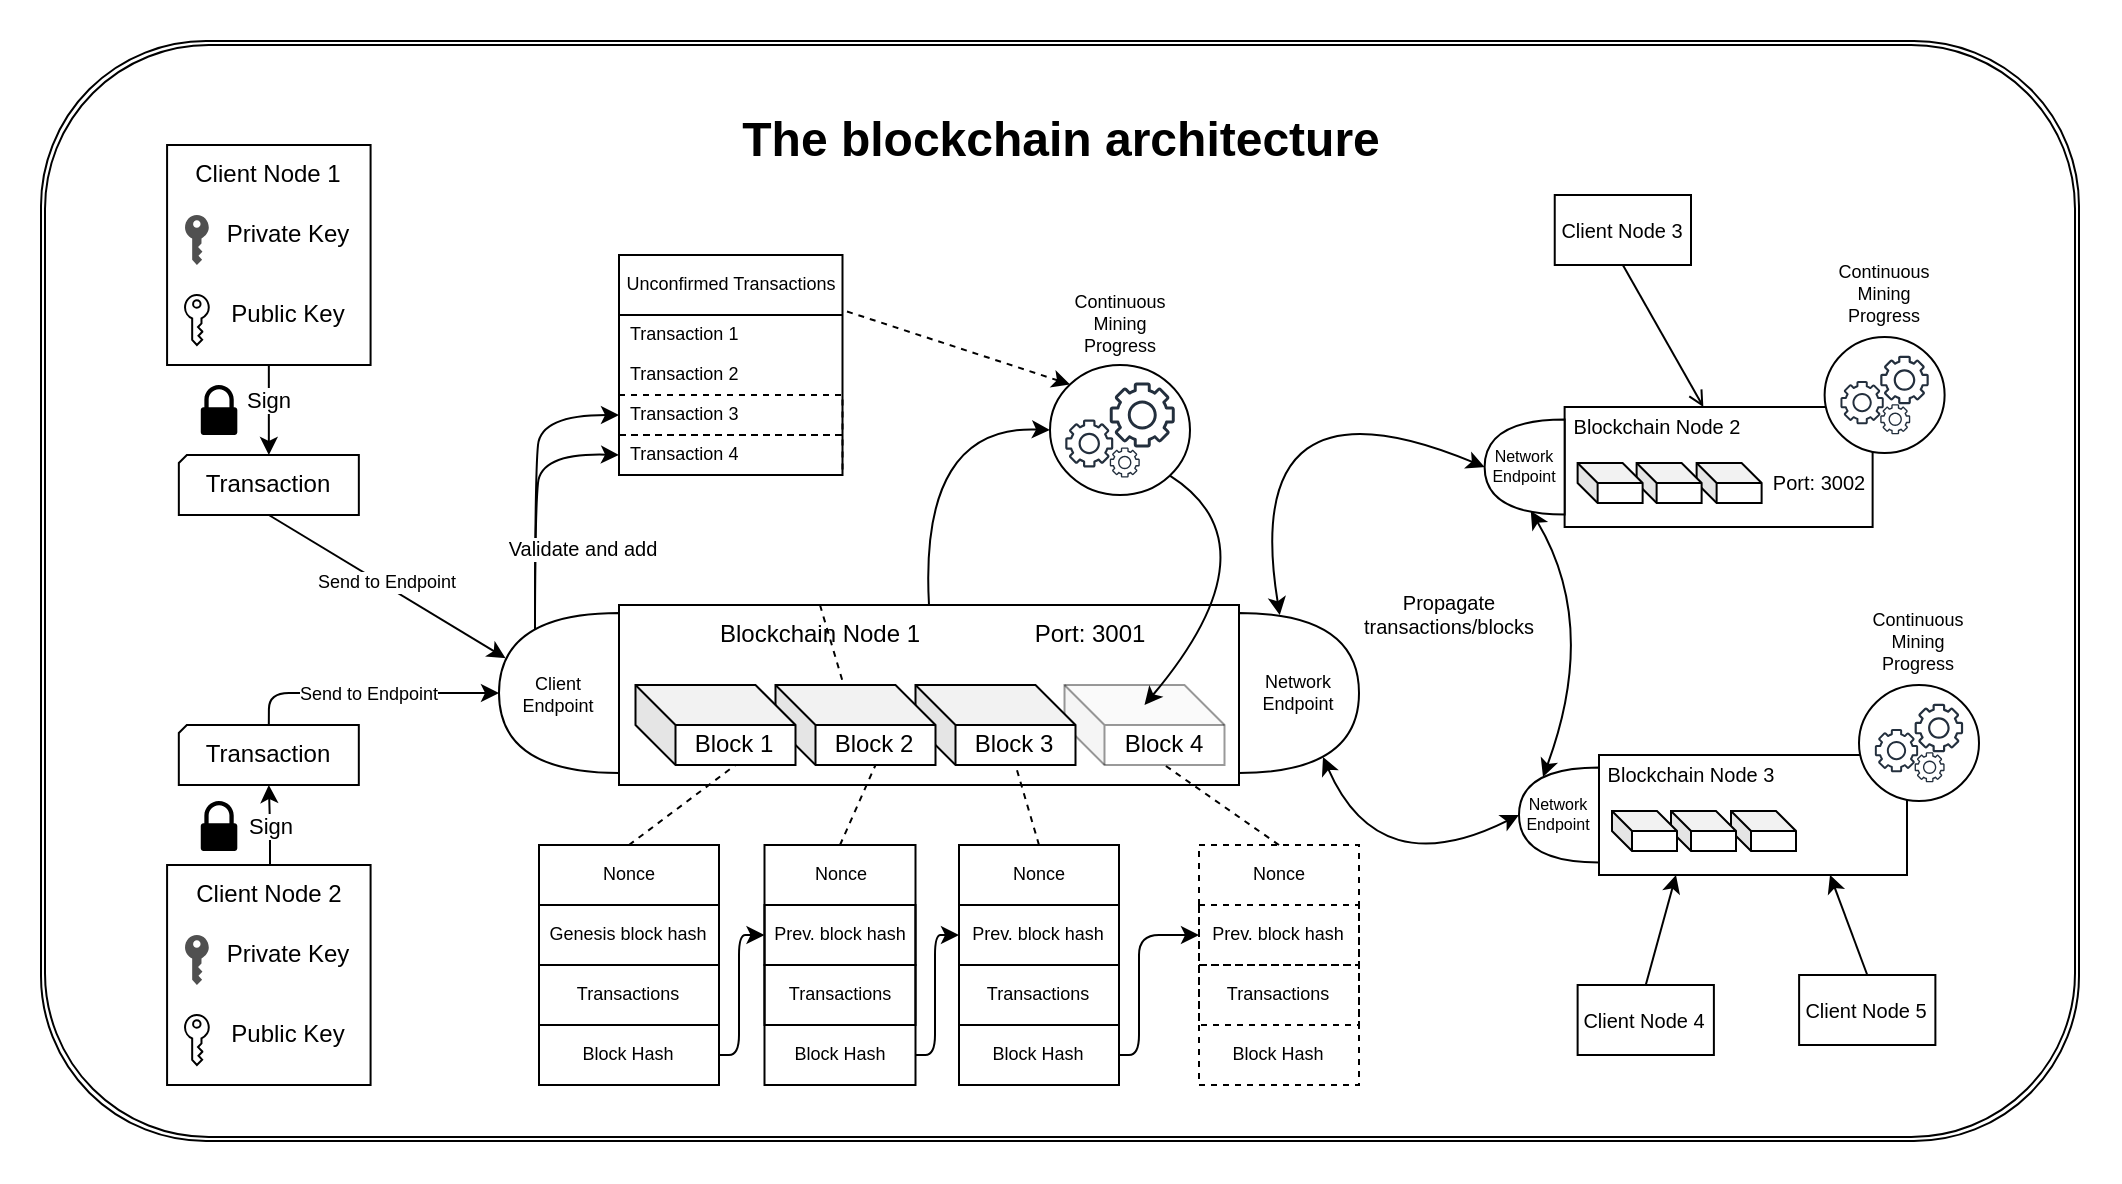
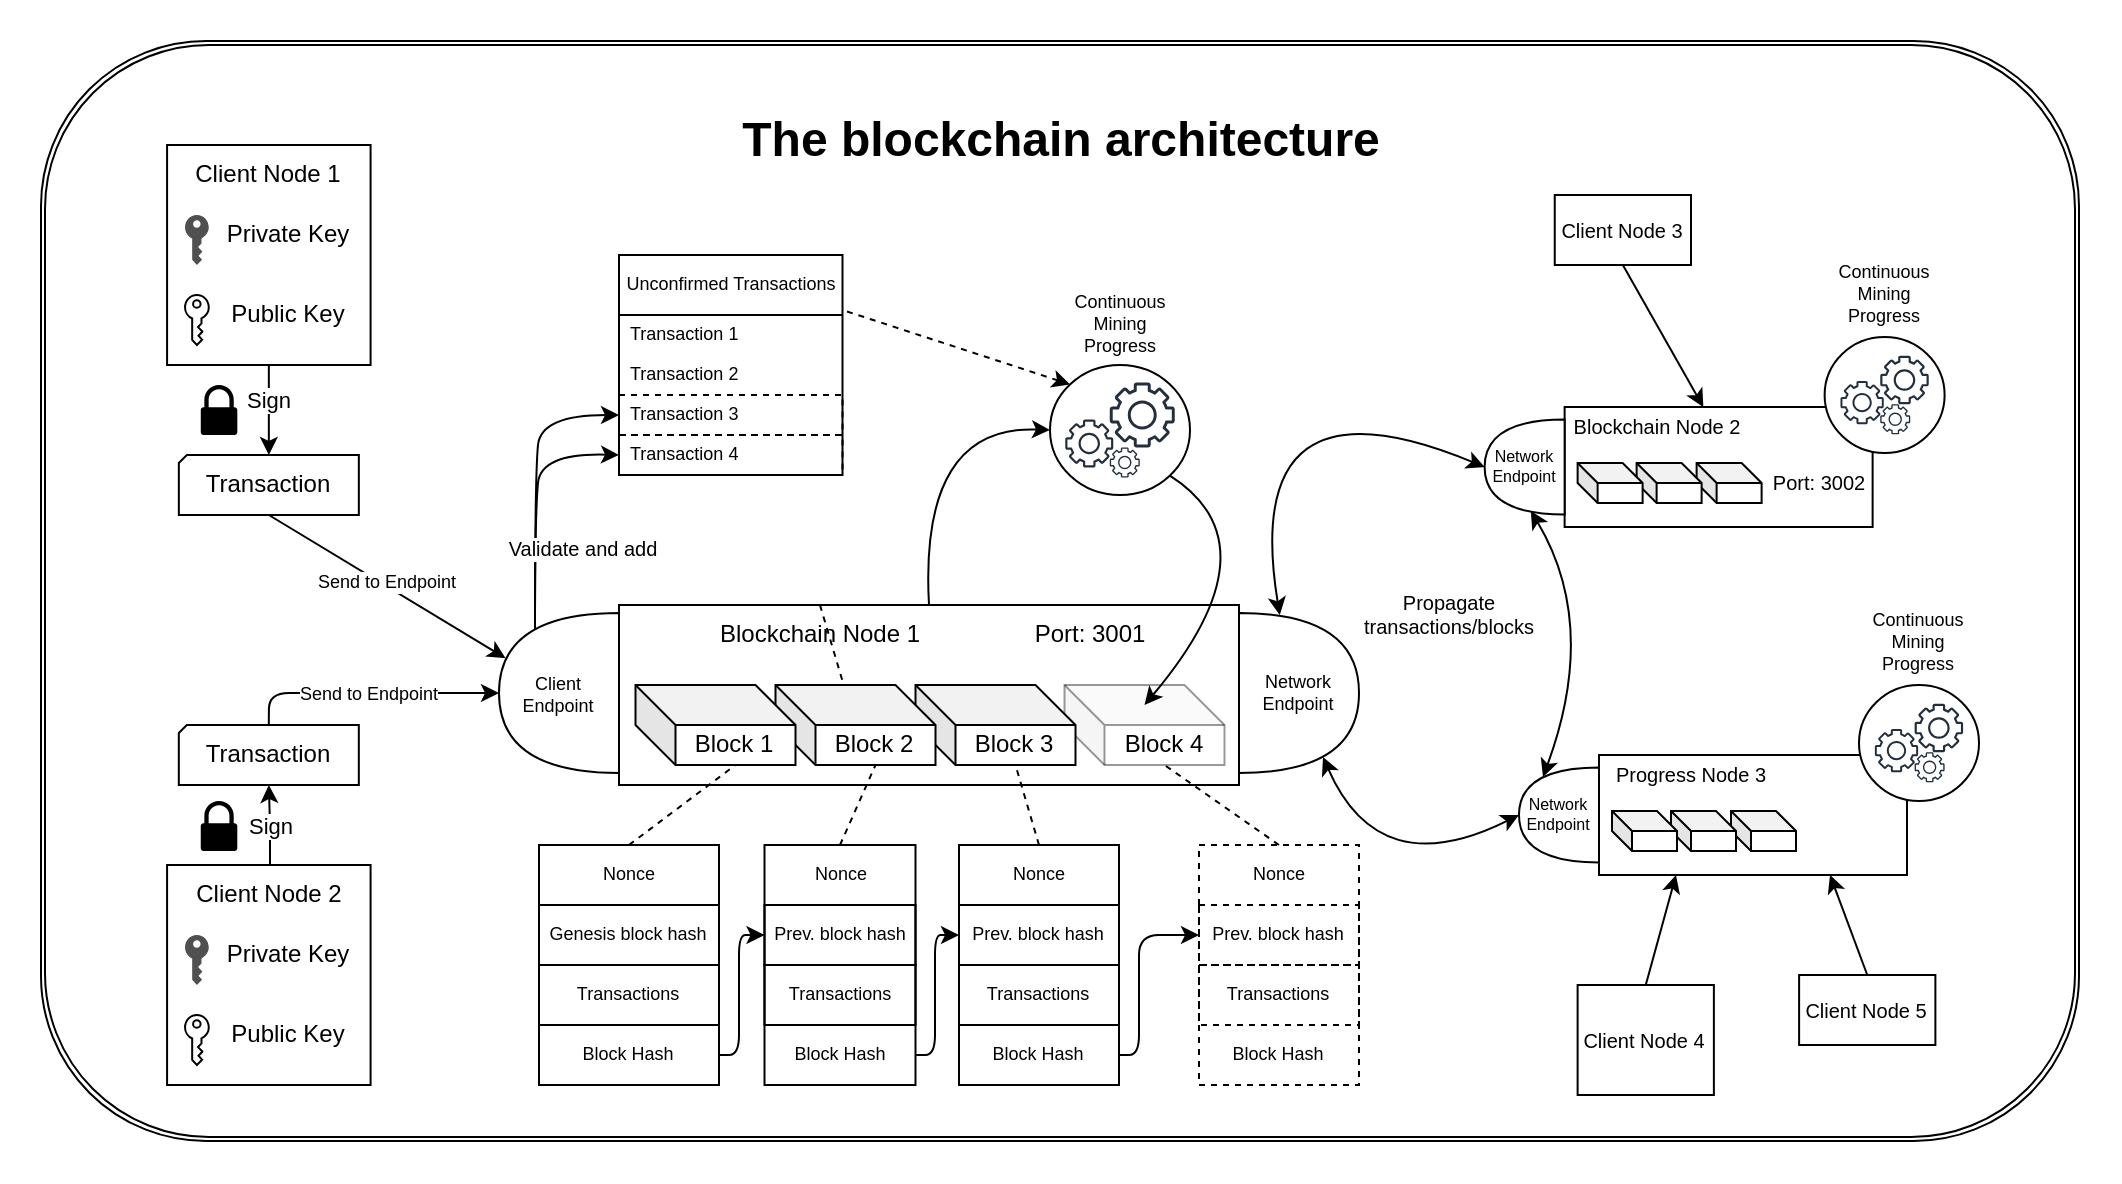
edge "Client Node 3" -> "Blockchain Node 2": arrowhead open -> classic
node "Blockchain Node 3": label "Blockchain Node 3" -> "Progress Node 3"
node "Client Node 4": size 136x70 -> 136x110
